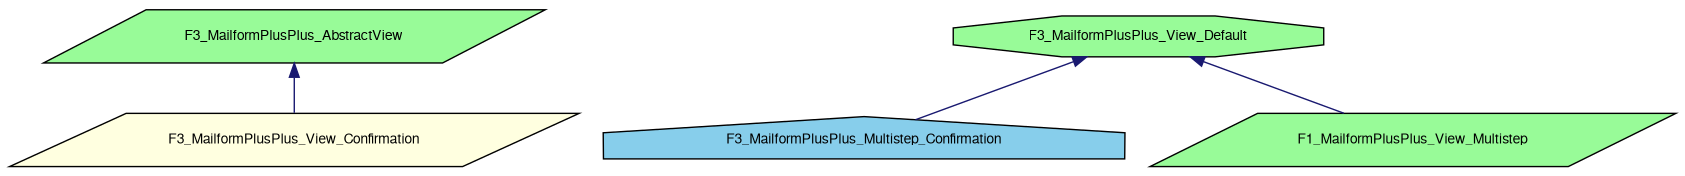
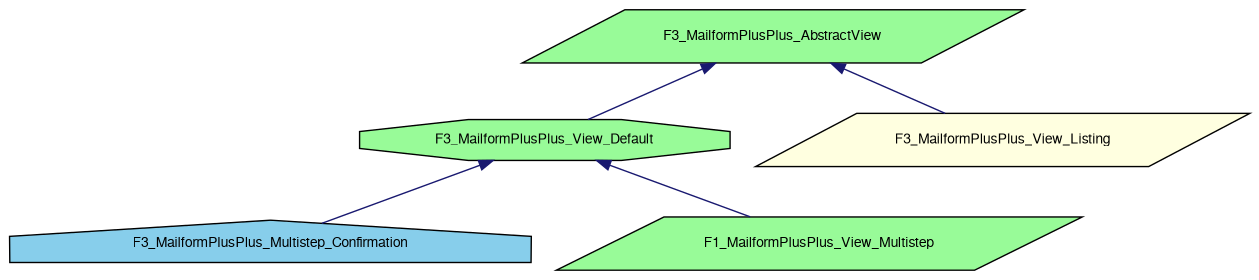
edge "F3_MailformPlusPlus_View_Default" -> "F3_MailformPlusPlus_AbstractView": added
node "F3_MailformPlusPlus_View_Confirmation": label "F3_MailformPlusPlus_View_Confirmation" -> "F3_MailformPlusPlus_View_Listing"
